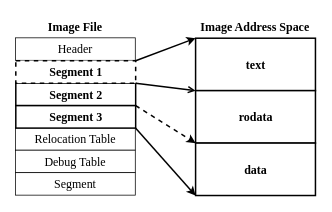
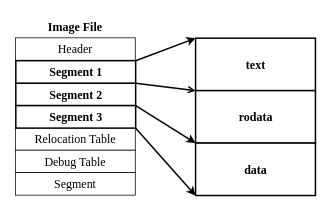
node "Image Address Space": removed
node "Segment 1": style dashed -> solid
edge "Segment 3" -> "rodata": style dashed -> solid
